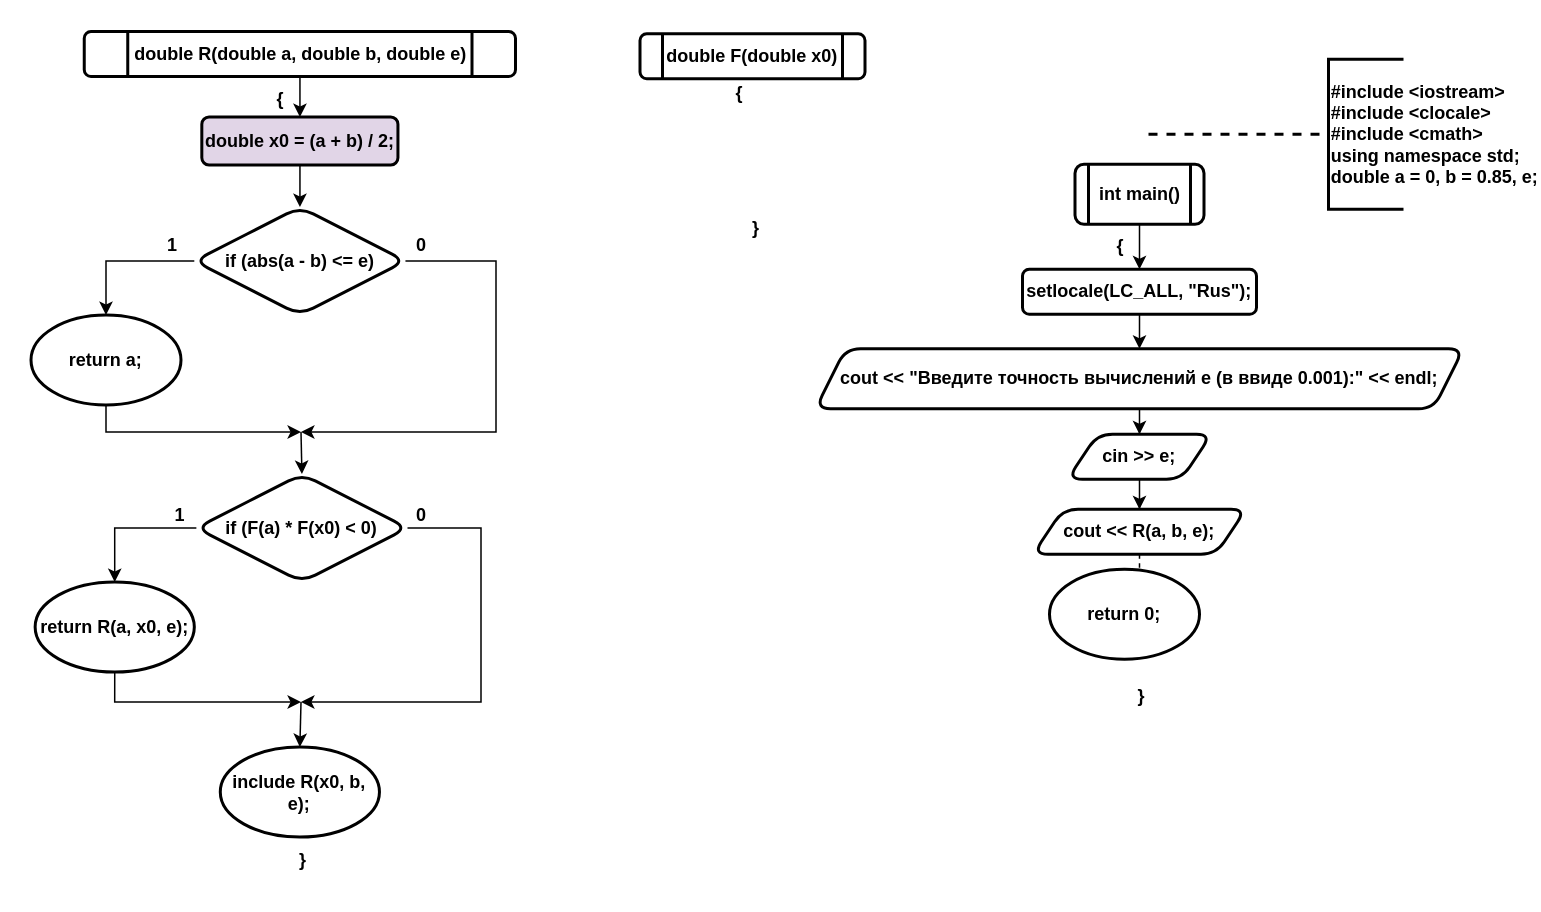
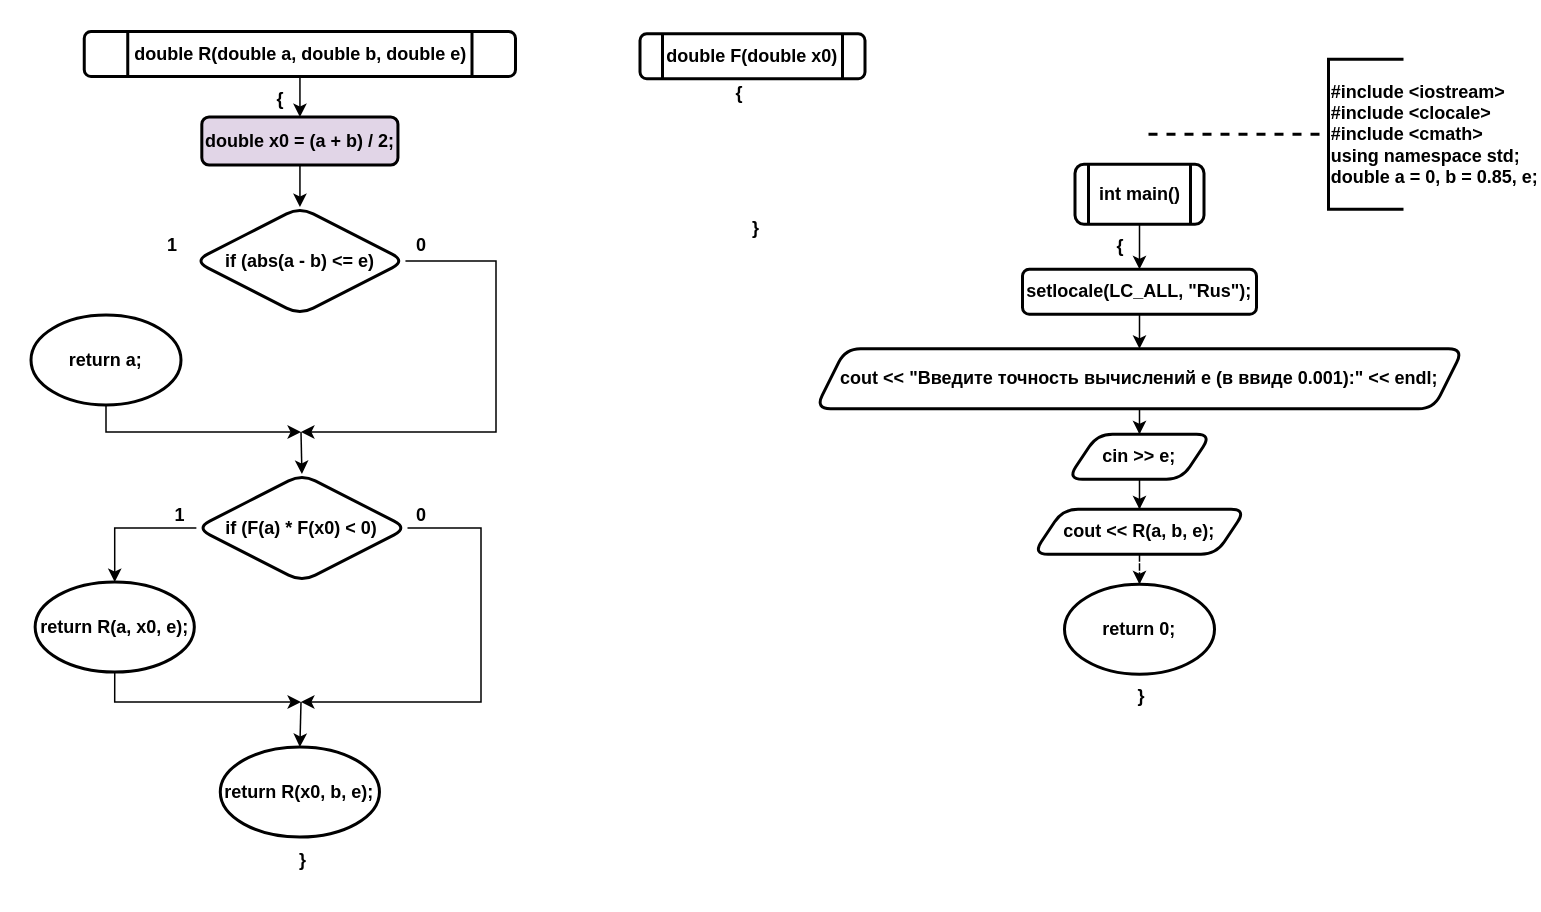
edge "if (abs(a - b) <= e)" -> "return a;": removed
node "return 0;": moved (1124, 614) -> (1139, 629)
node "include R(x0, b, e);": label "include R(x0, b, e);" -> "return R(x0, b, e);"
